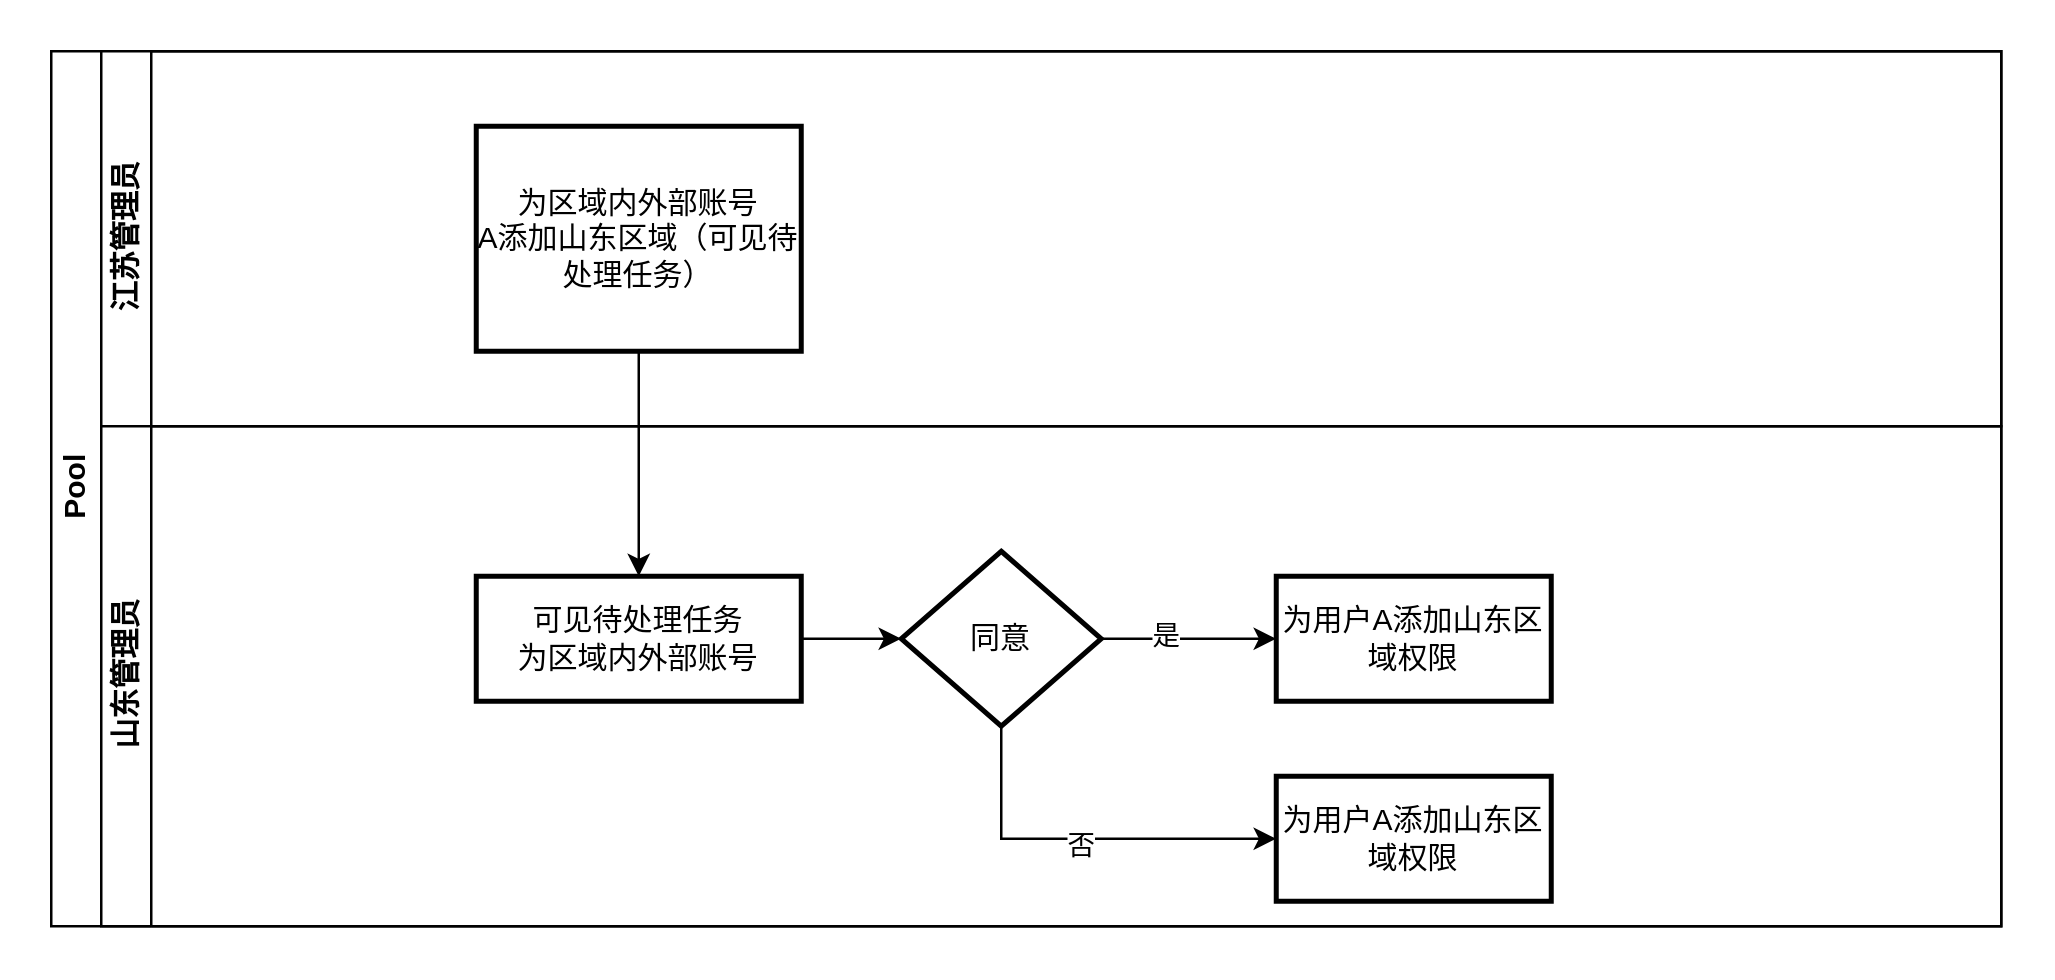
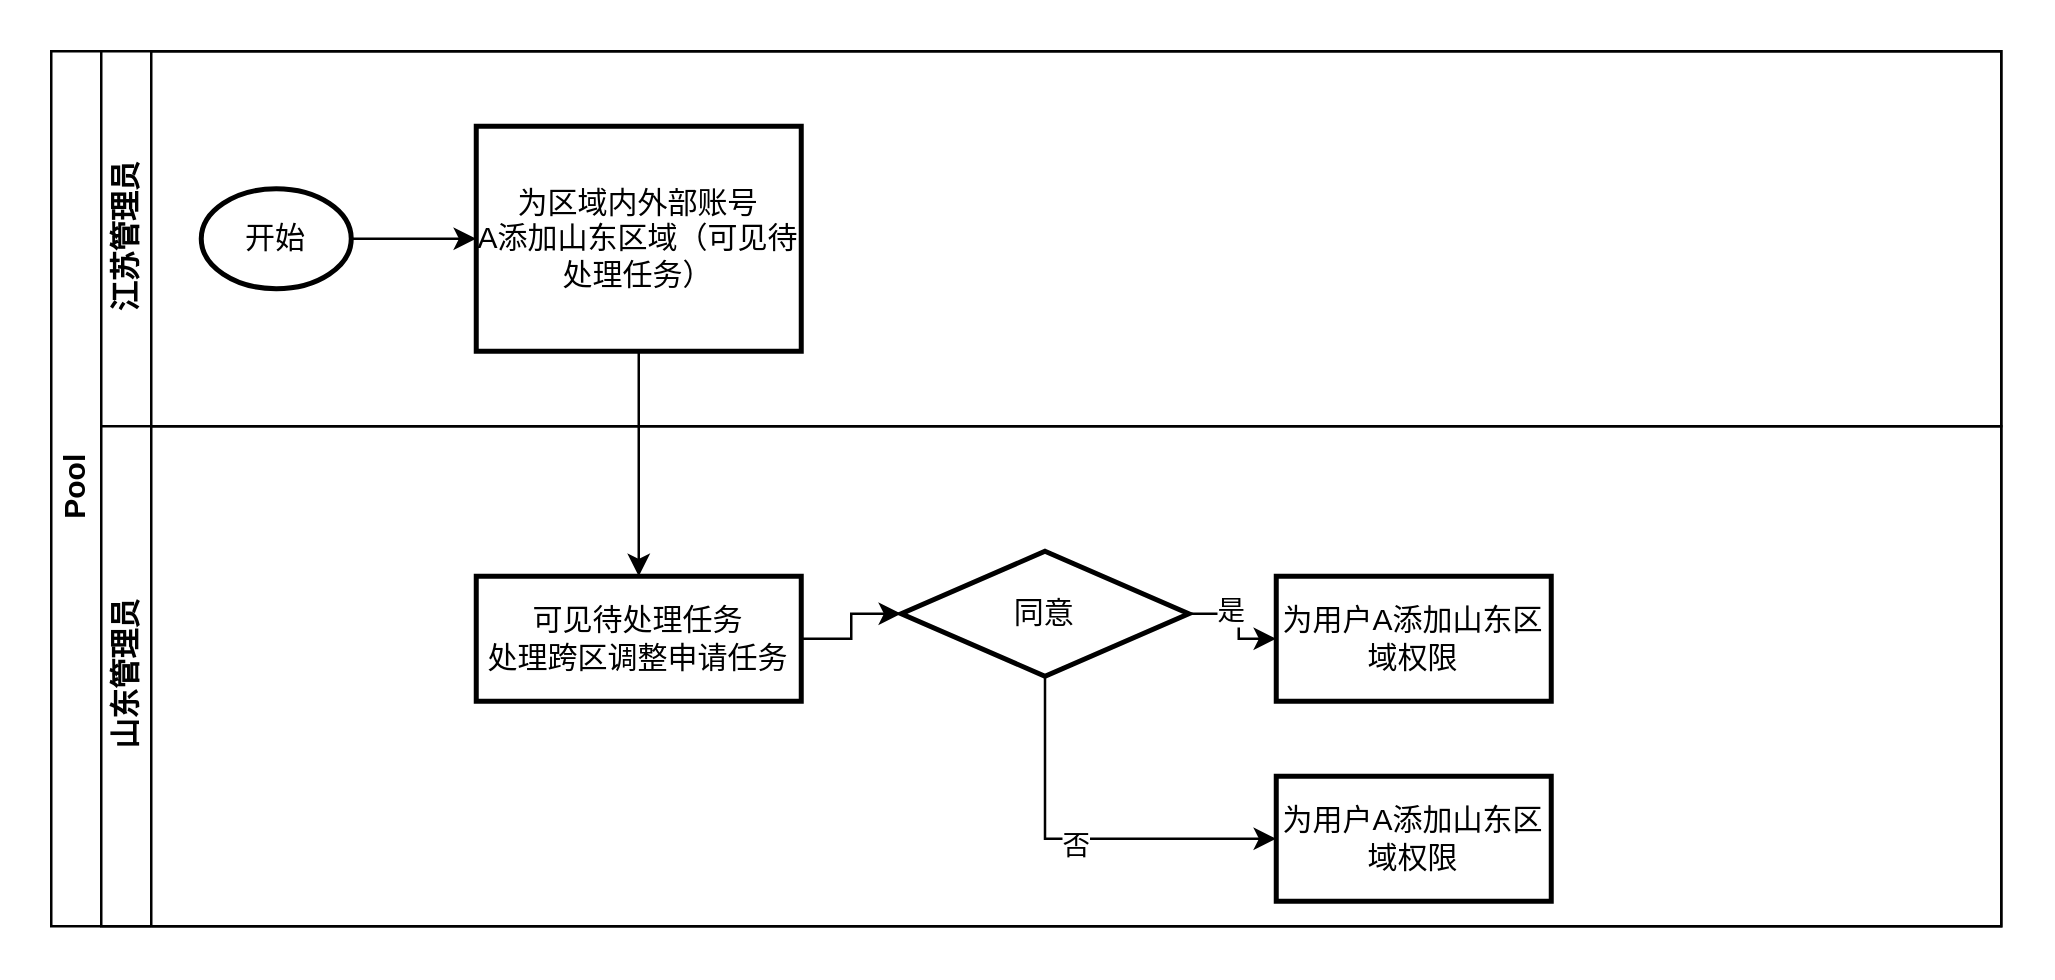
node "开始": added
edge "开始" -> "为区域内外部账号 A添加山东区域（可见待处理任务）": added
node "可见待处理任务 为区域内外部账号": label "可见待处理任务 为区域内外部账号" -> "可见待处理任务 处理跨区调整申请任务"
node "同意": size 200x175 -> 288x125
